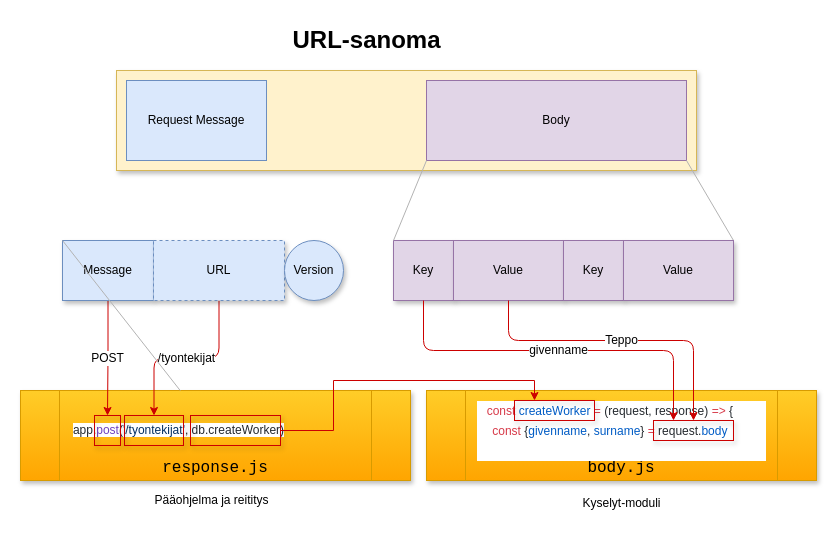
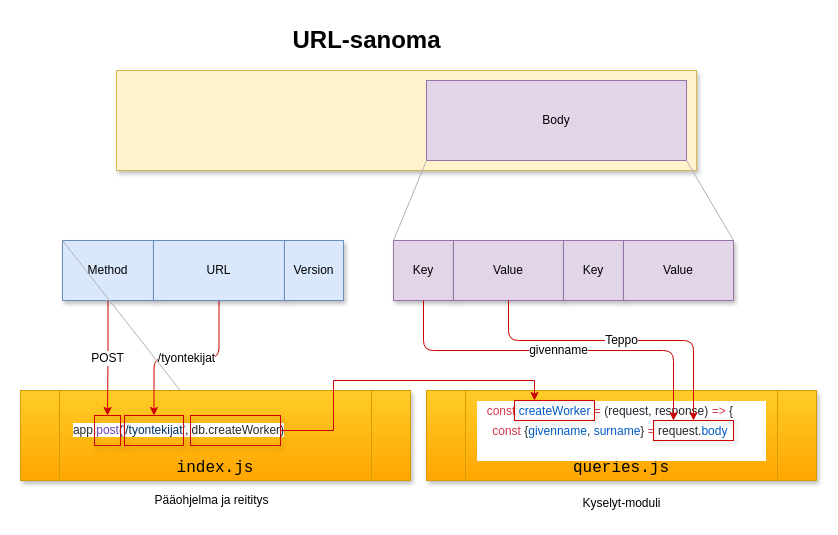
node "Request Message": removed
node "Message": label "Message" -> "Method"
node "URL": style dashed -> solid
node "Version": shape ellipse -> rectangle
node "response.js": label "response.js" -> "index.js"
node "body.js": label "body.js" -> "queries.js"
